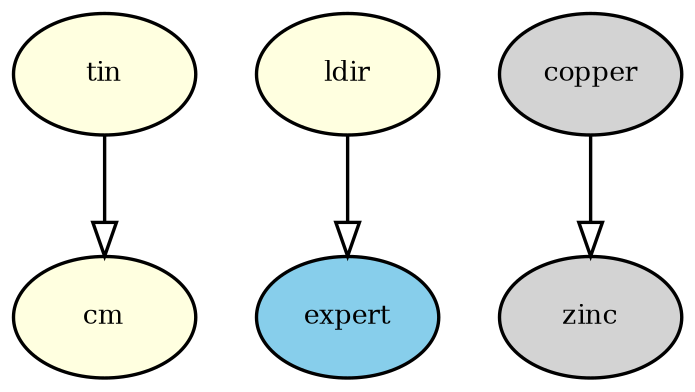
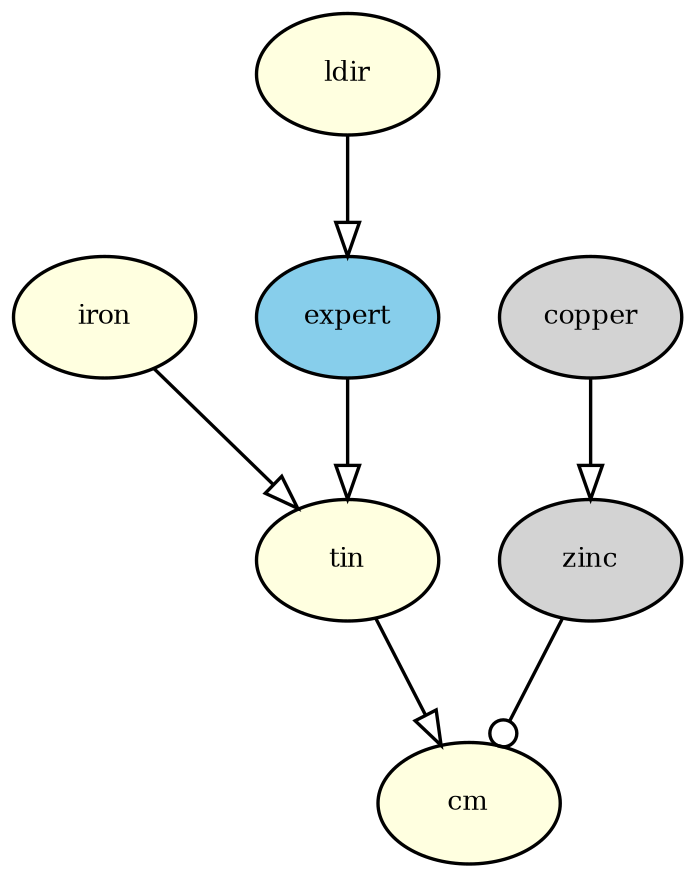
node "iron": added
edge "expert" -> "tin": added
edge "zinc" -> "cm": added
